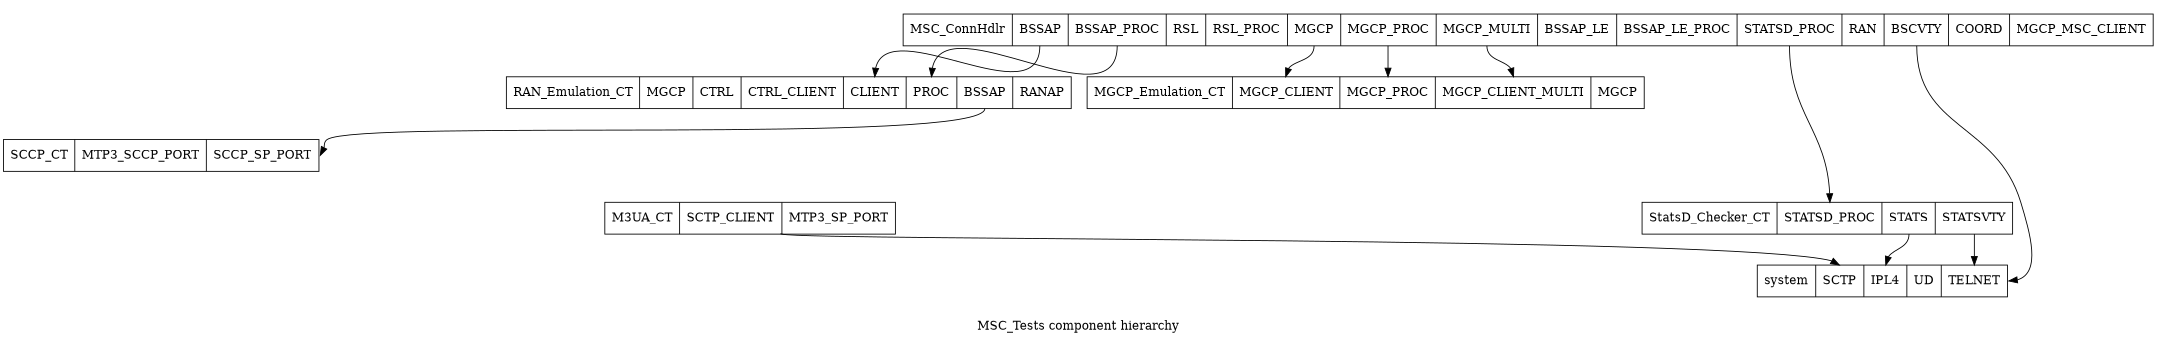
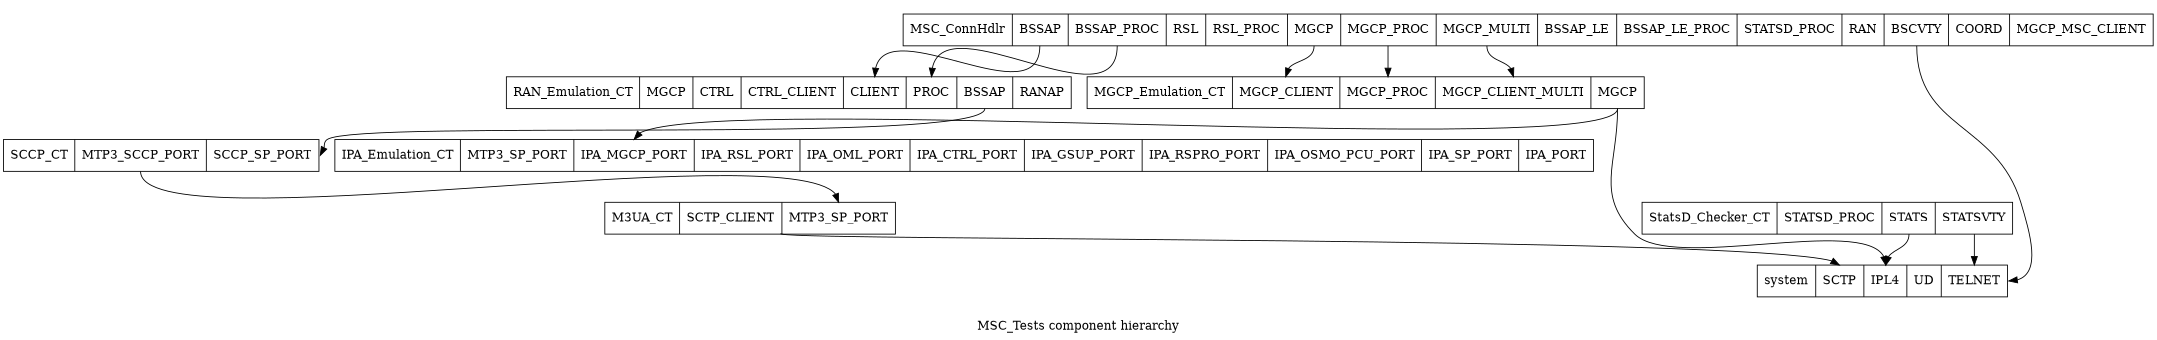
edge "MSC_ConnHdlr" -> "StatsD_Checker_CT": removed
node "IPA_Emulation_CT": added
edge "SCCP_CT" -> "M3UA_CT": added
edge "MGCP_Emulation_CT" -> "system": added
